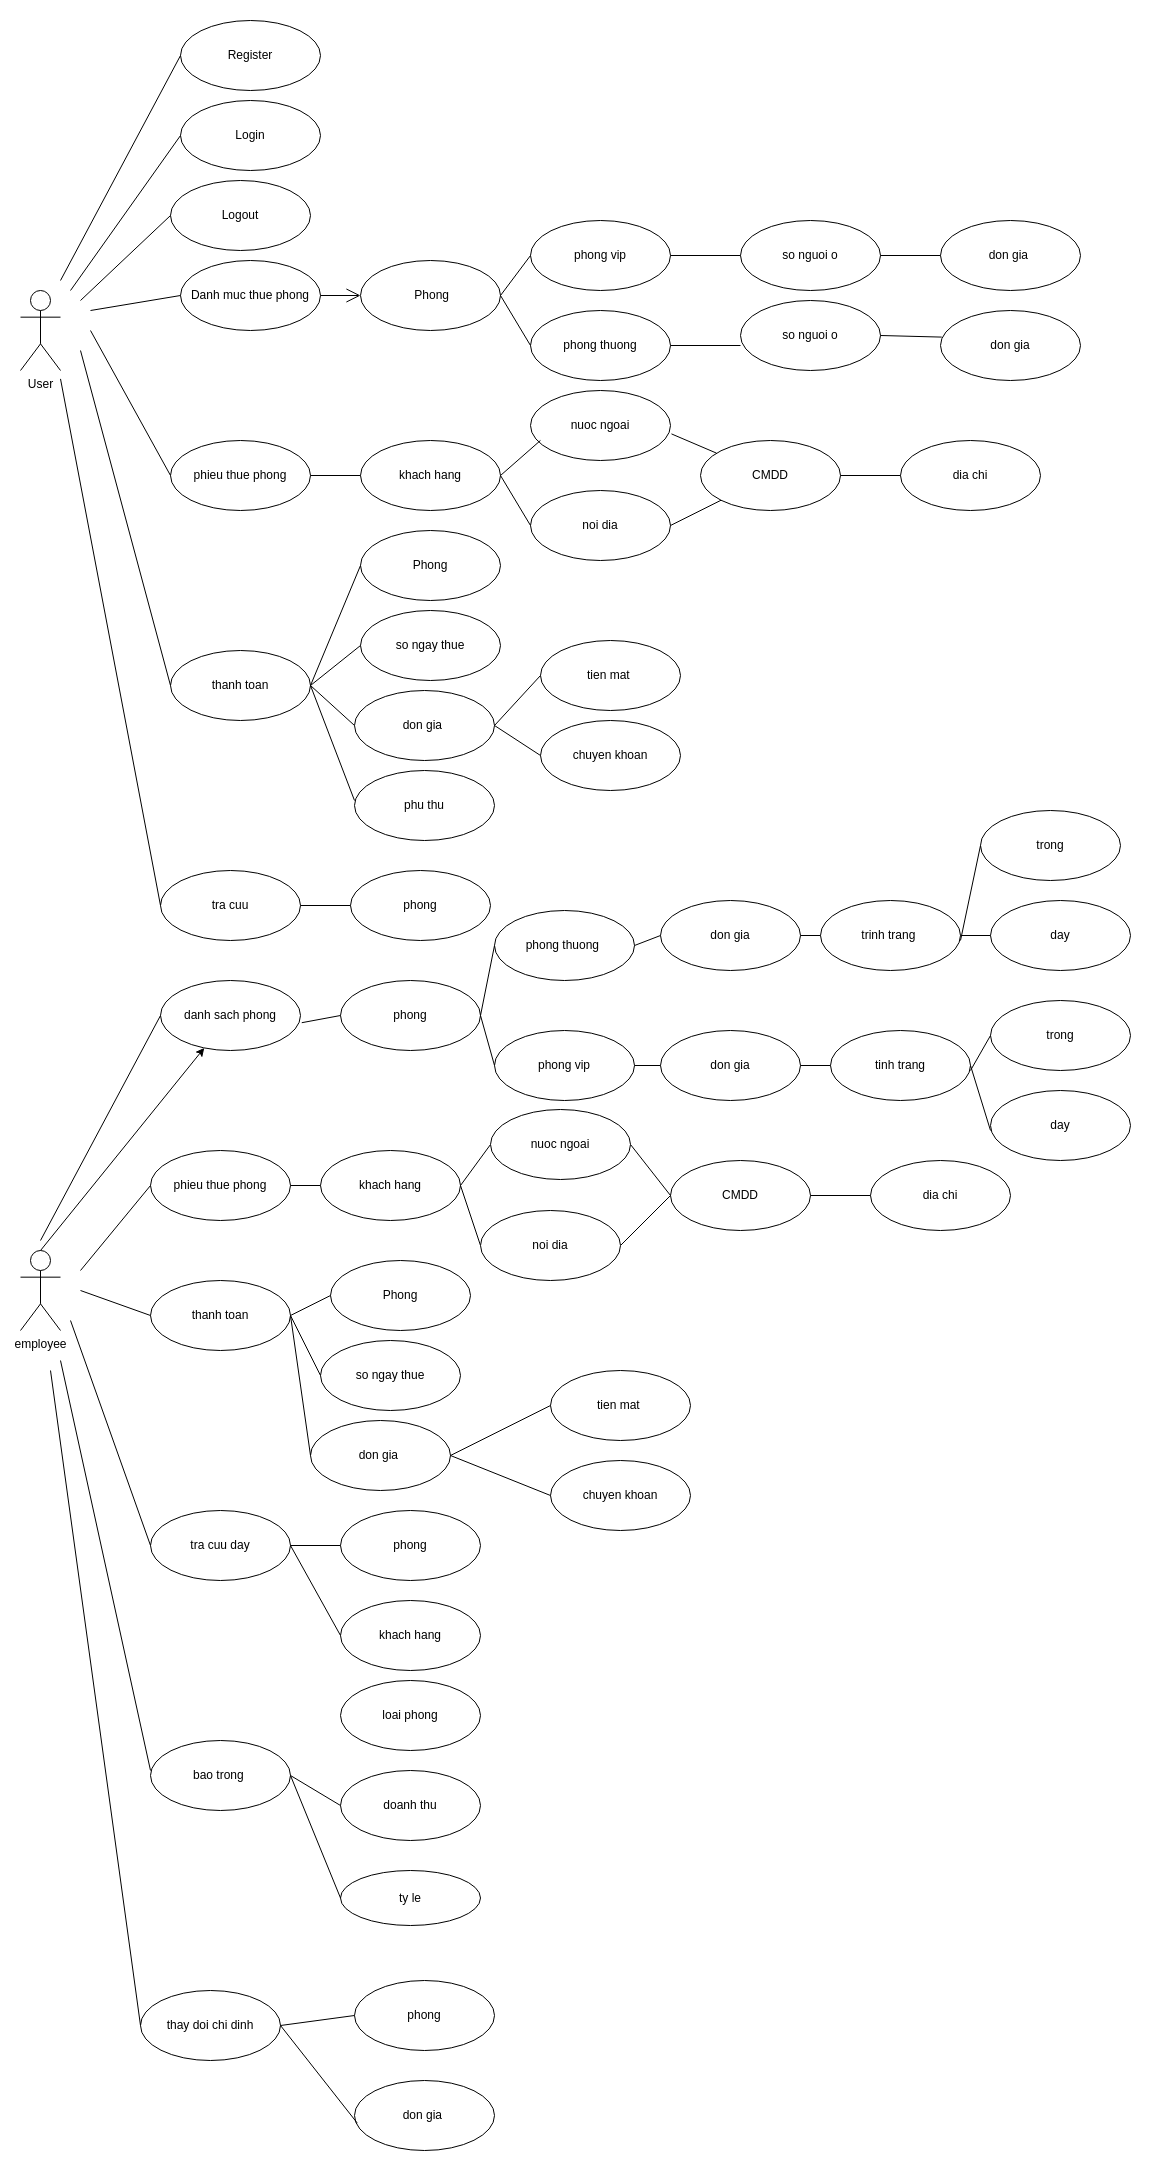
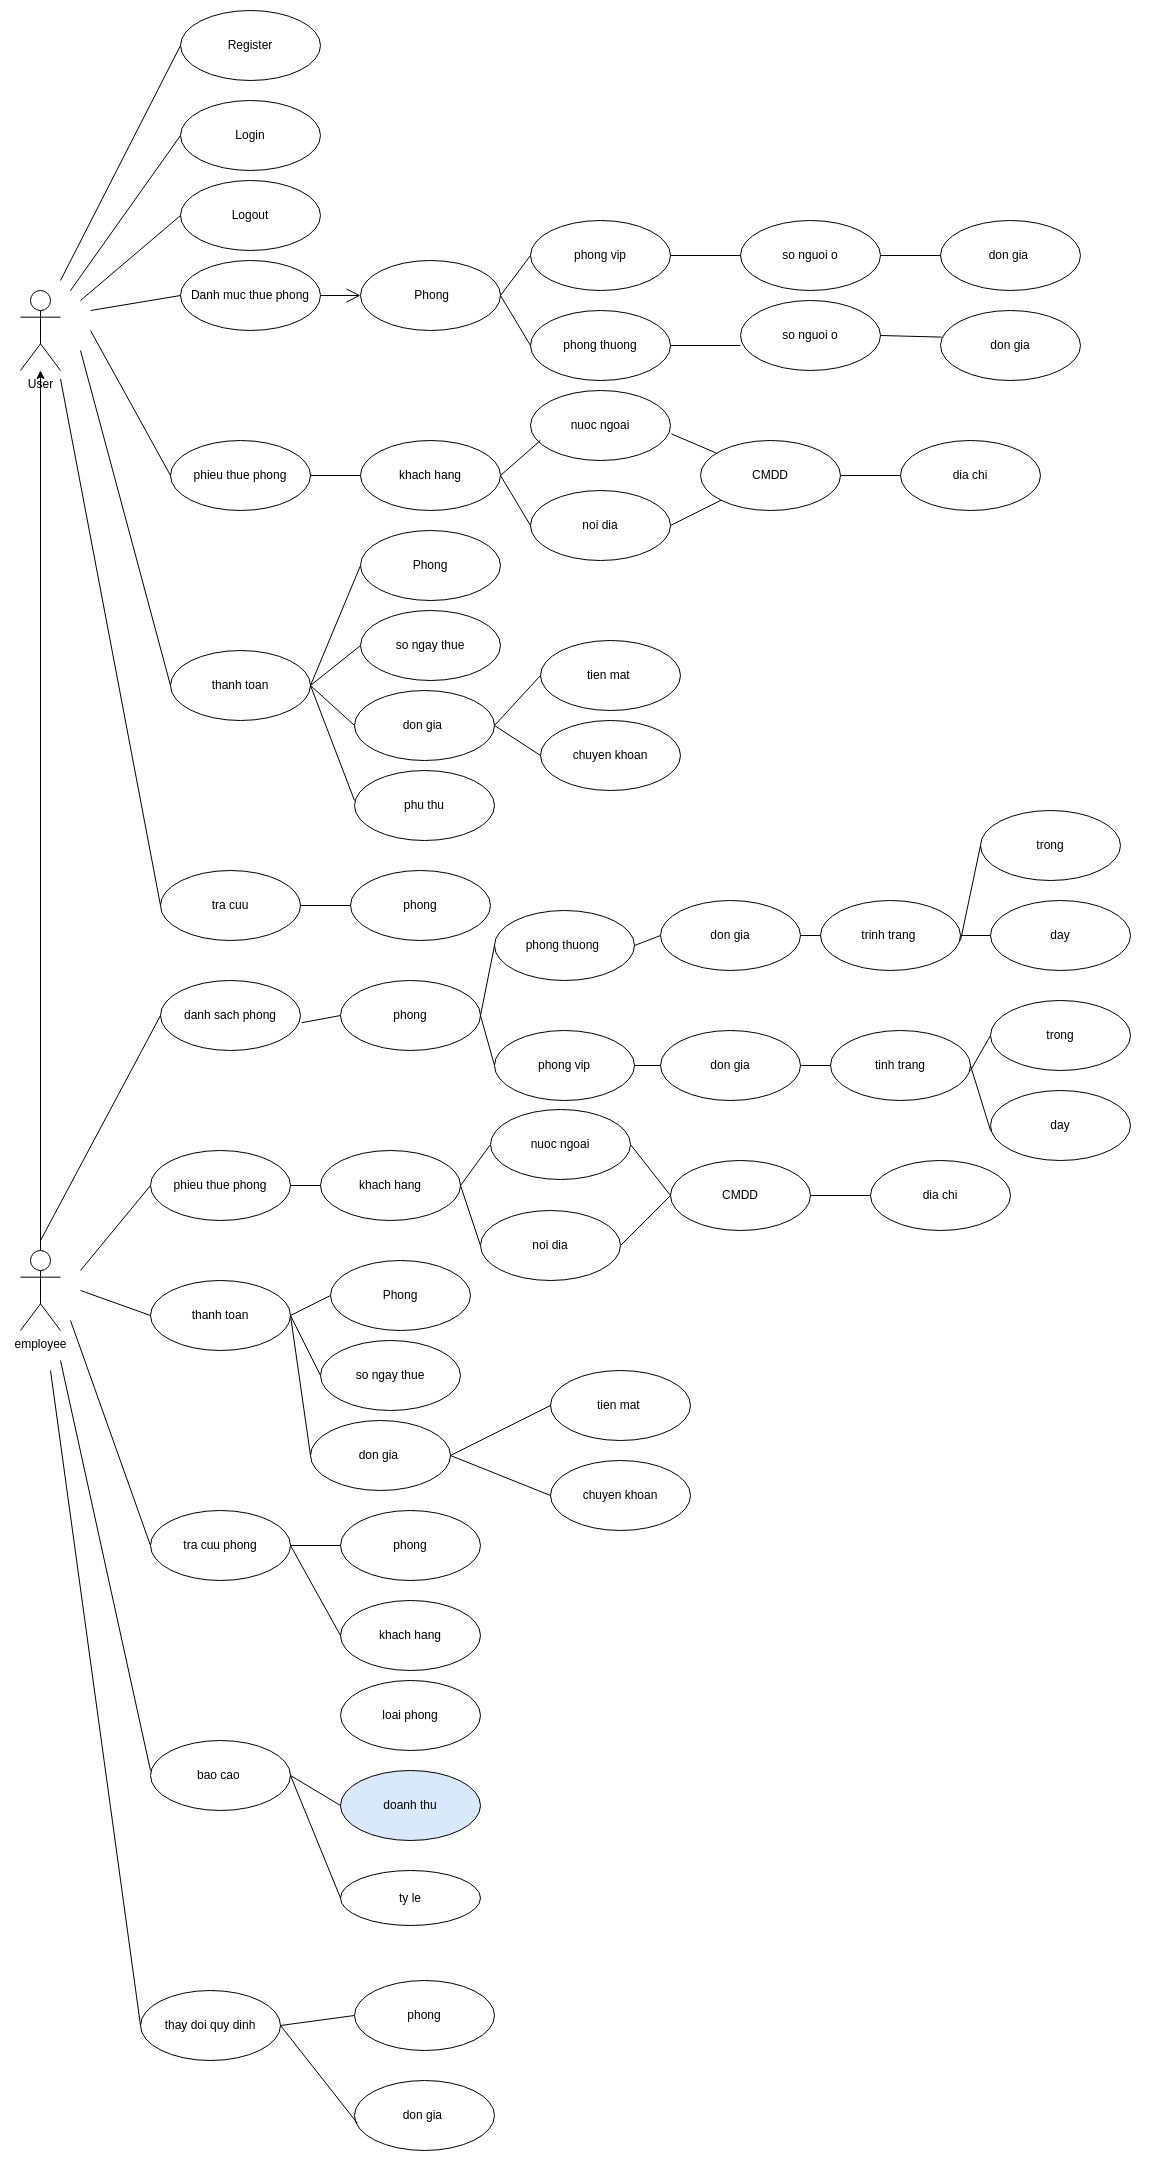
node "Register": moved (251, 56) -> (251, 46)
node "Logout": moved (241, 216) -> (251, 216)
edge "employee" -> "danh sach phong": now "employee" -> "User"
node "tra cuu day": label "tra cuu day" -> "tra cuu phong"
node "bao trong": label "bao trong" -> "bao cao"
node "doanh thu": fillcolor #ffffff -> #dae8fc
node "thay doi chi dinh": label "thay doi chi dinh" -> "thay doi quy dinh"
